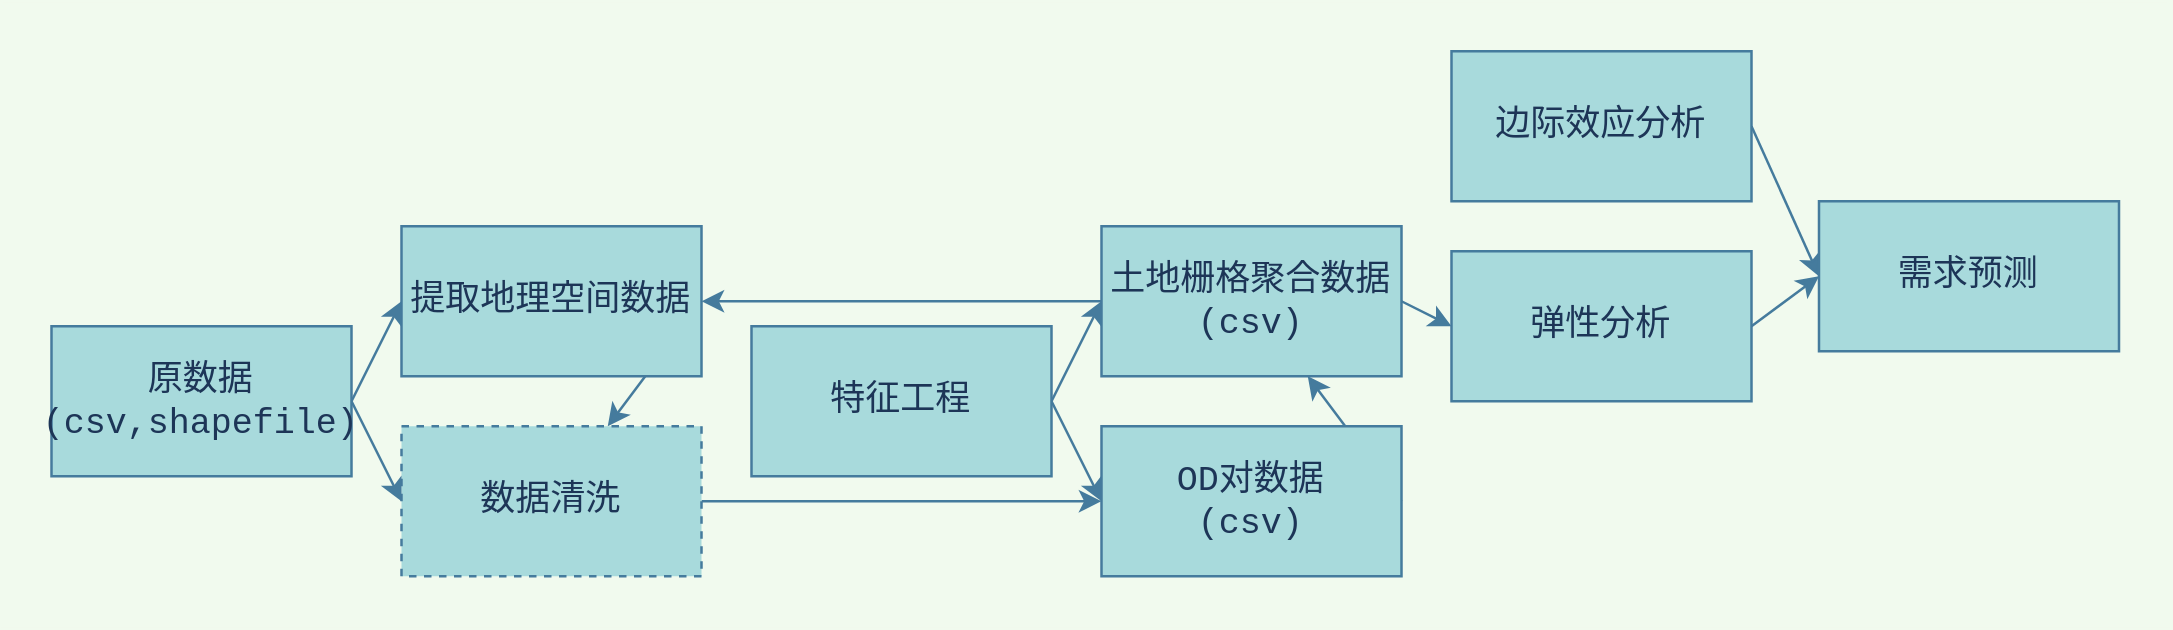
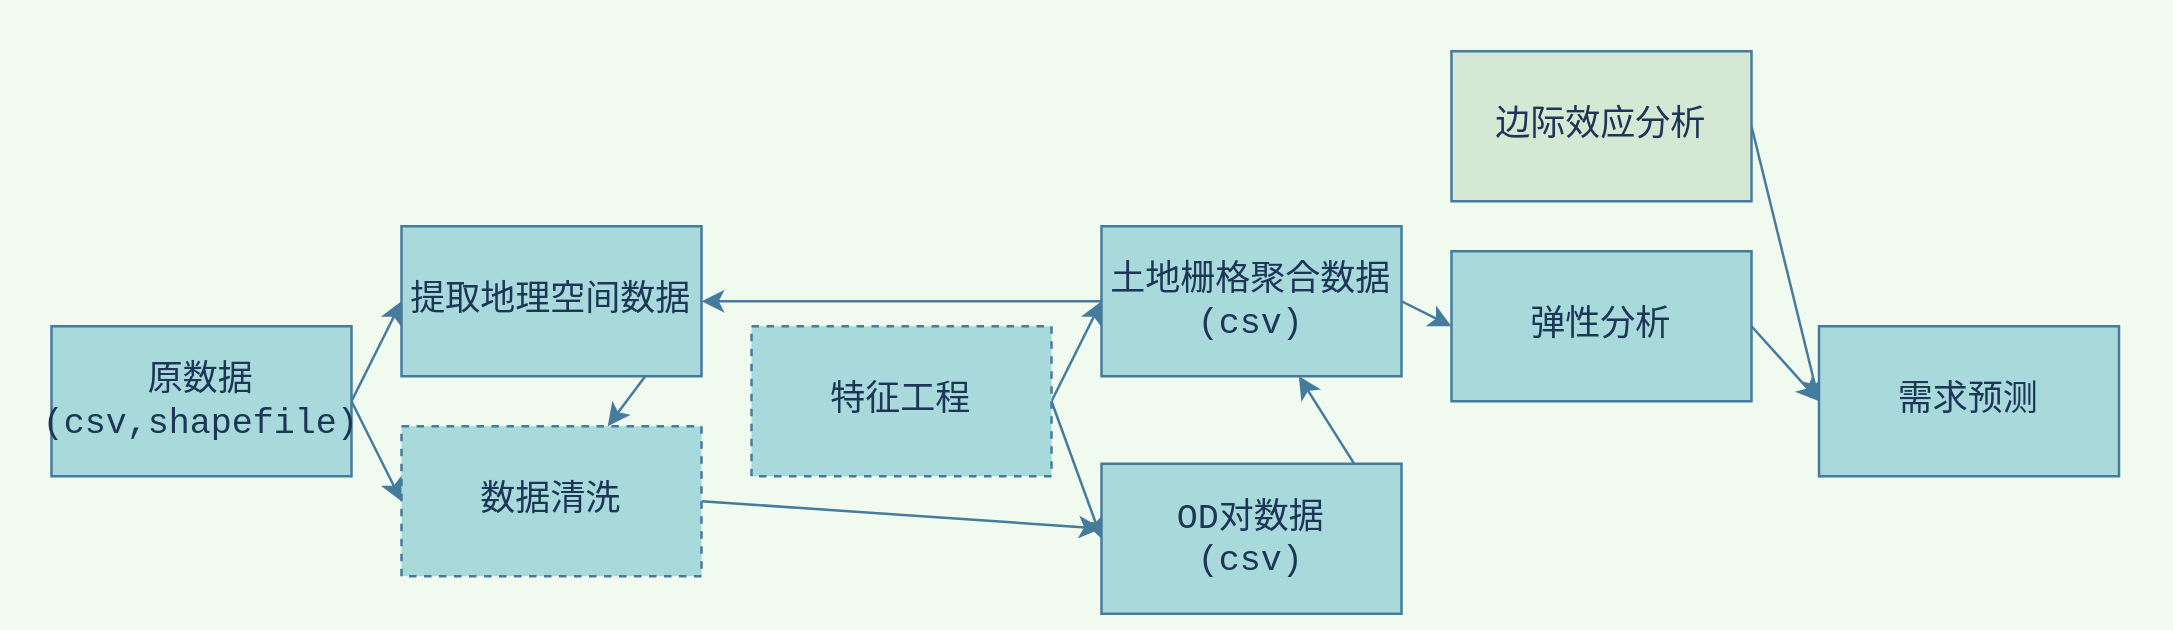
node "边际效应分析": fillcolor #a8dadc -> #d5e8d4
node "需求预测": moved (1969, 276) -> (1969, 401)
node "特征工程": style solid -> dashed
node "OD对数据(csv)": moved (1251, 501) -> (1251, 539)
